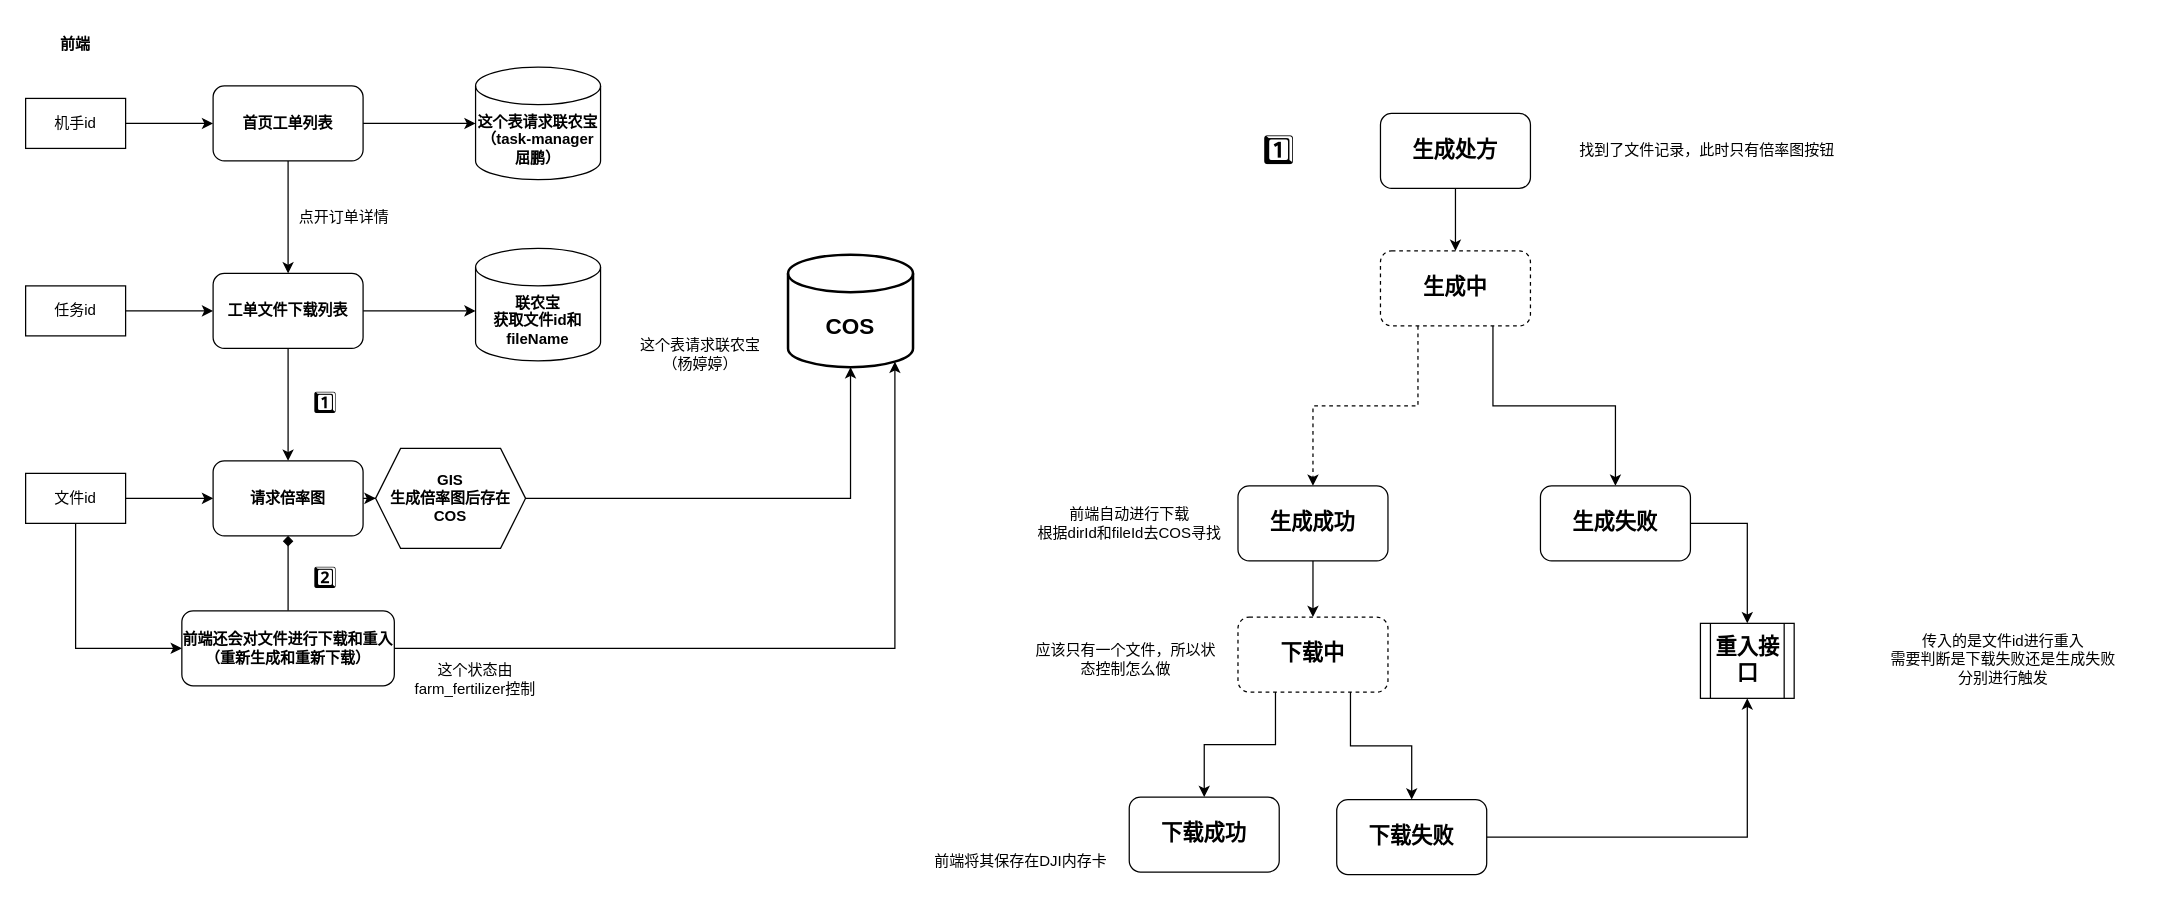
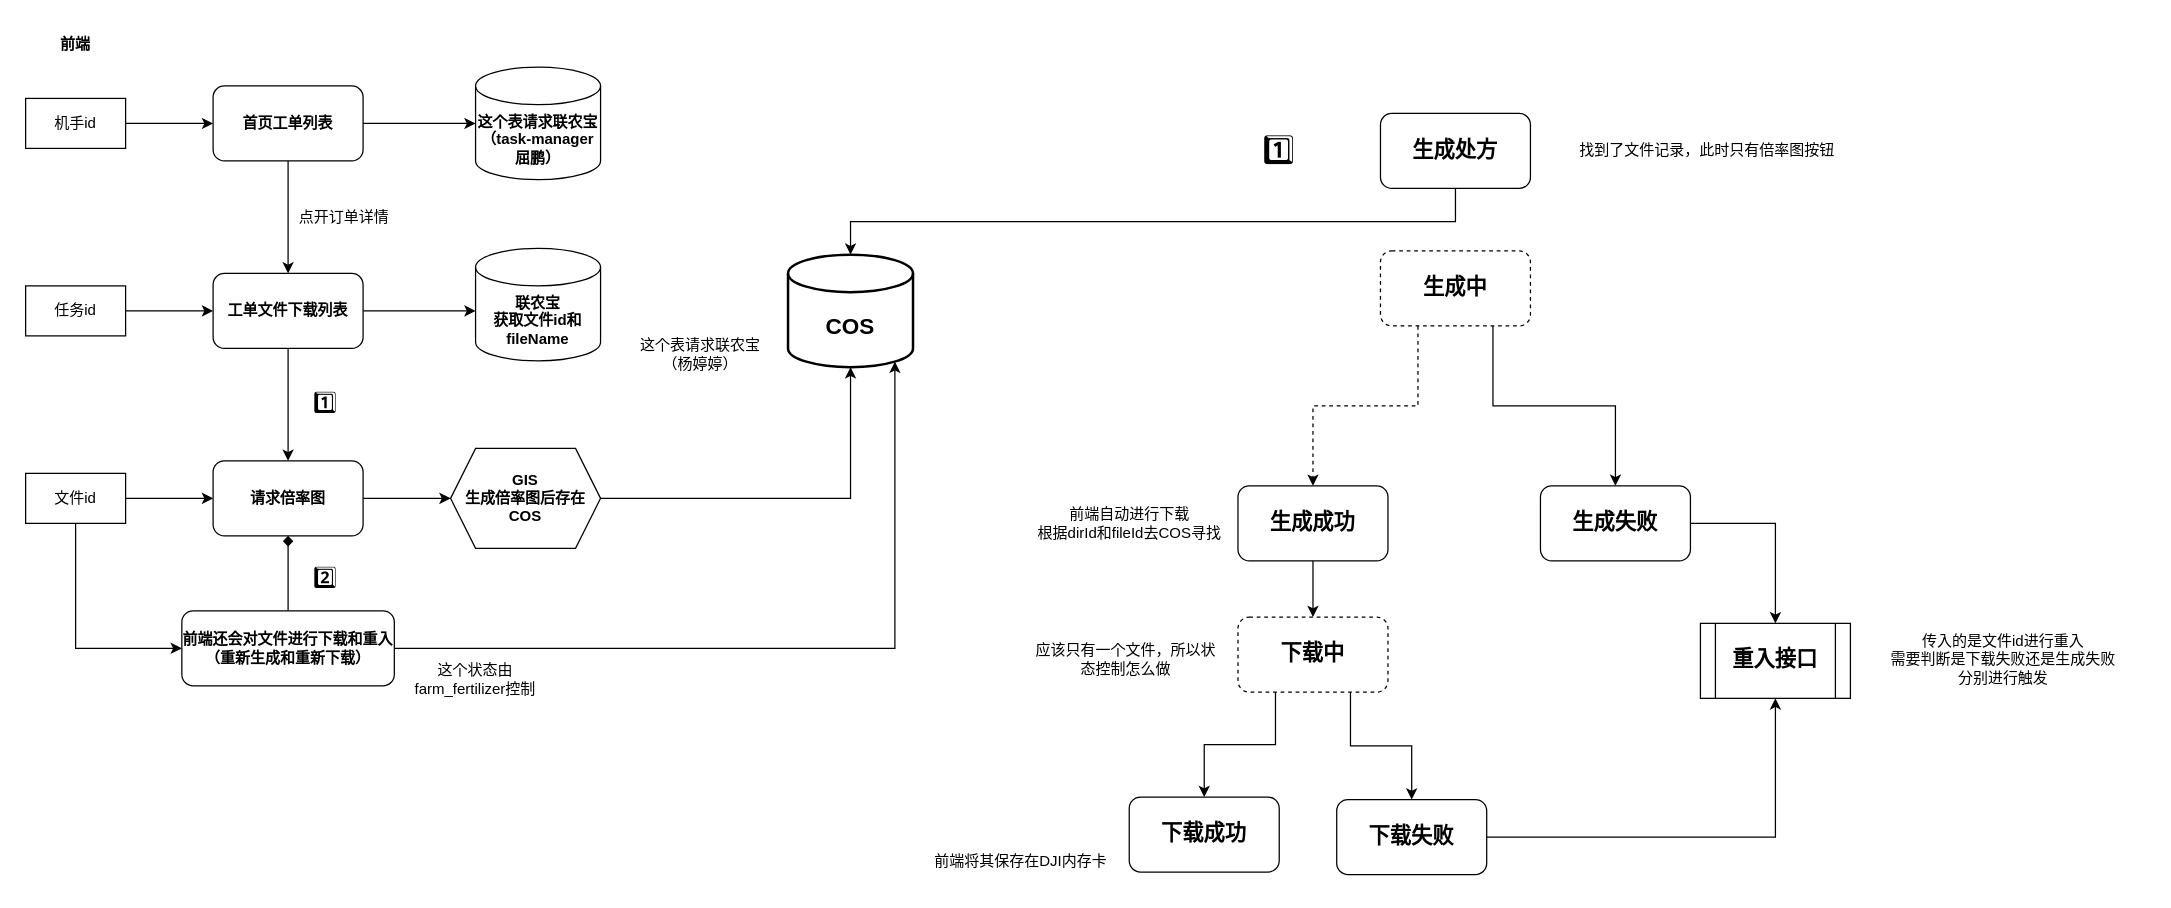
edge "生成处方" -> "生成中": now "生成处方" -> "COS"
node "GIS 生成倍率图后存在COS": moved (451, 498) -> (526, 498)
node "重入接口": size 94x75 -> 150x75
